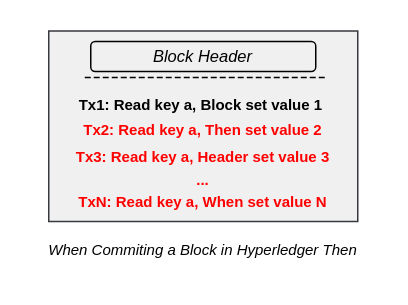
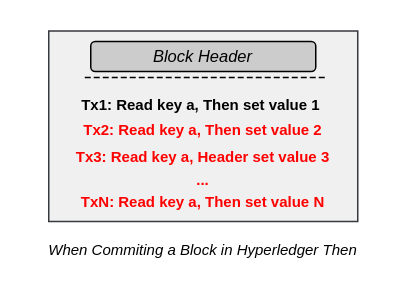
node "Block Header": fillcolor #f0f0f0 -> #cccccc
node "Tx1: Read key a, Block set value 1": label "Tx1: Read key a, Block set value 1" -> "Tx1: Read key a, Then set value 1"
node "TxN: Read key a, When set value N": label "TxN: Read key a, When set value N" -> "TxN: Read key a, Then set value N"
